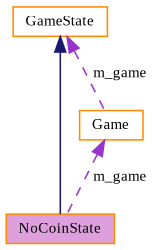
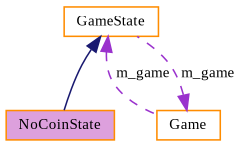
edge "NoCoinState" -> "Game": now "GameState" -> "Game"
